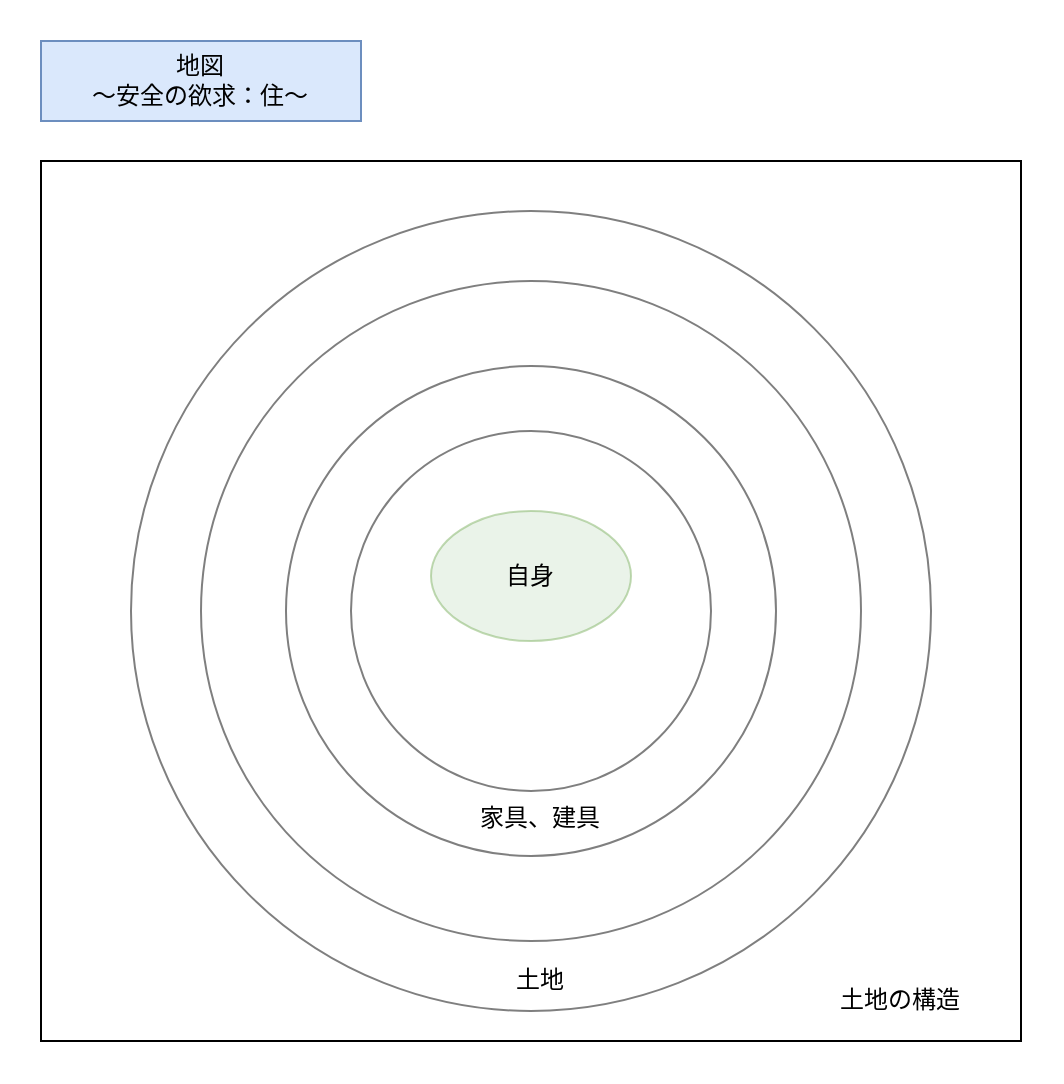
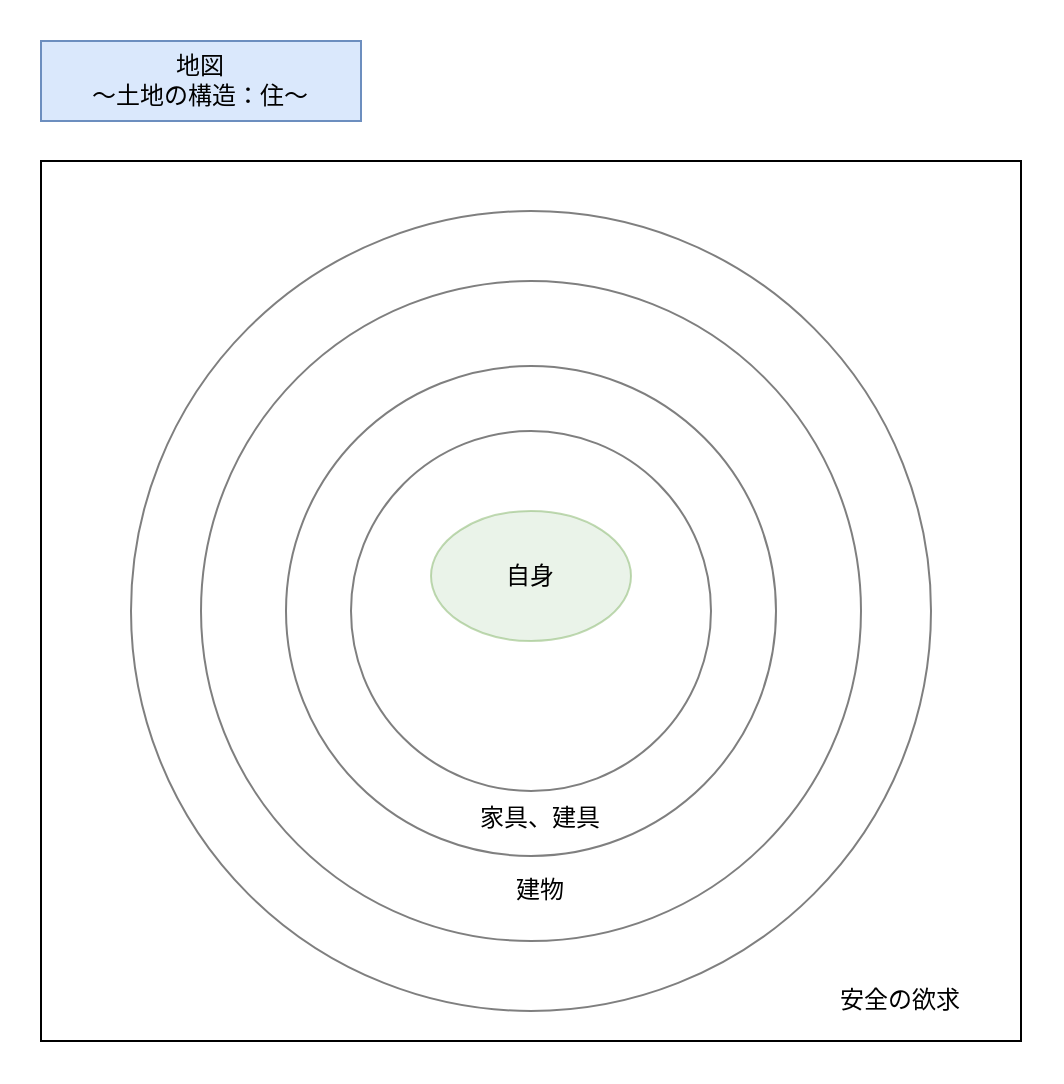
node "地図 ～安全の欲求：住～": label "地図 ～安全の欲求：住～" -> "地図 ～土地の構造：住～"
node "建物": added
node "土地": removed
node "土地の構造": label "土地の構造" -> "安全の欲求"
